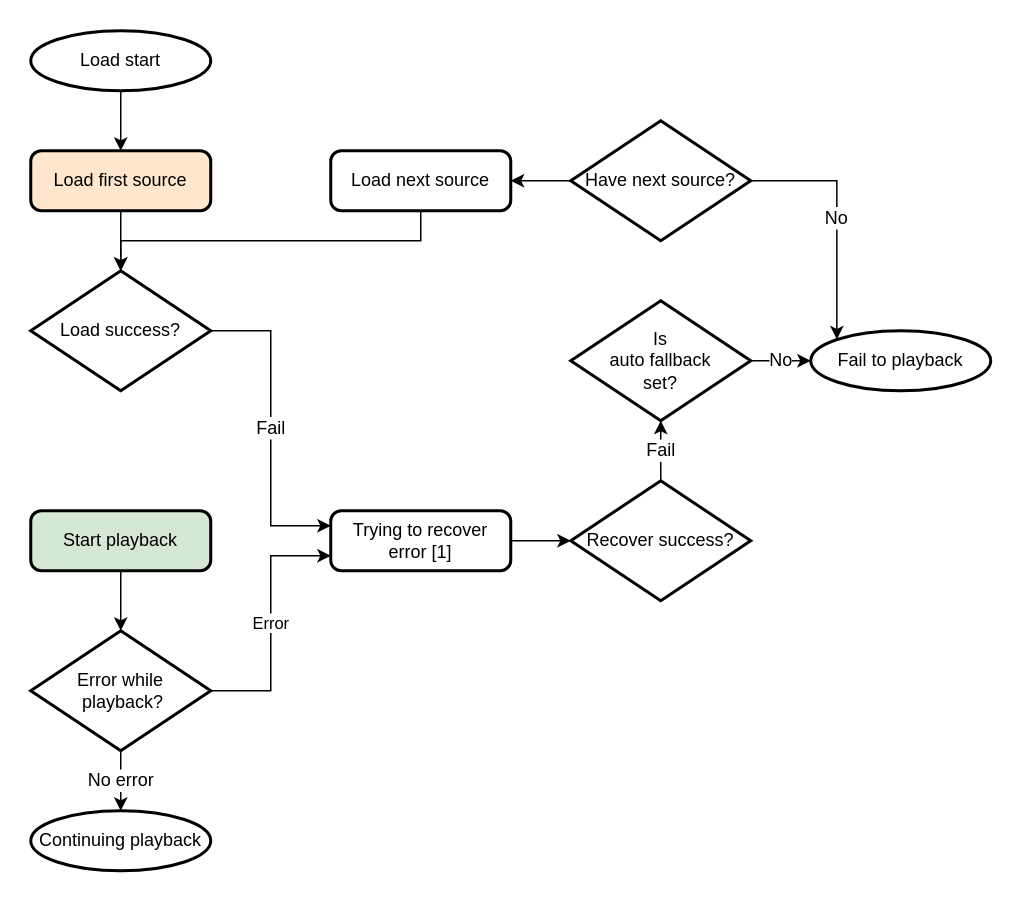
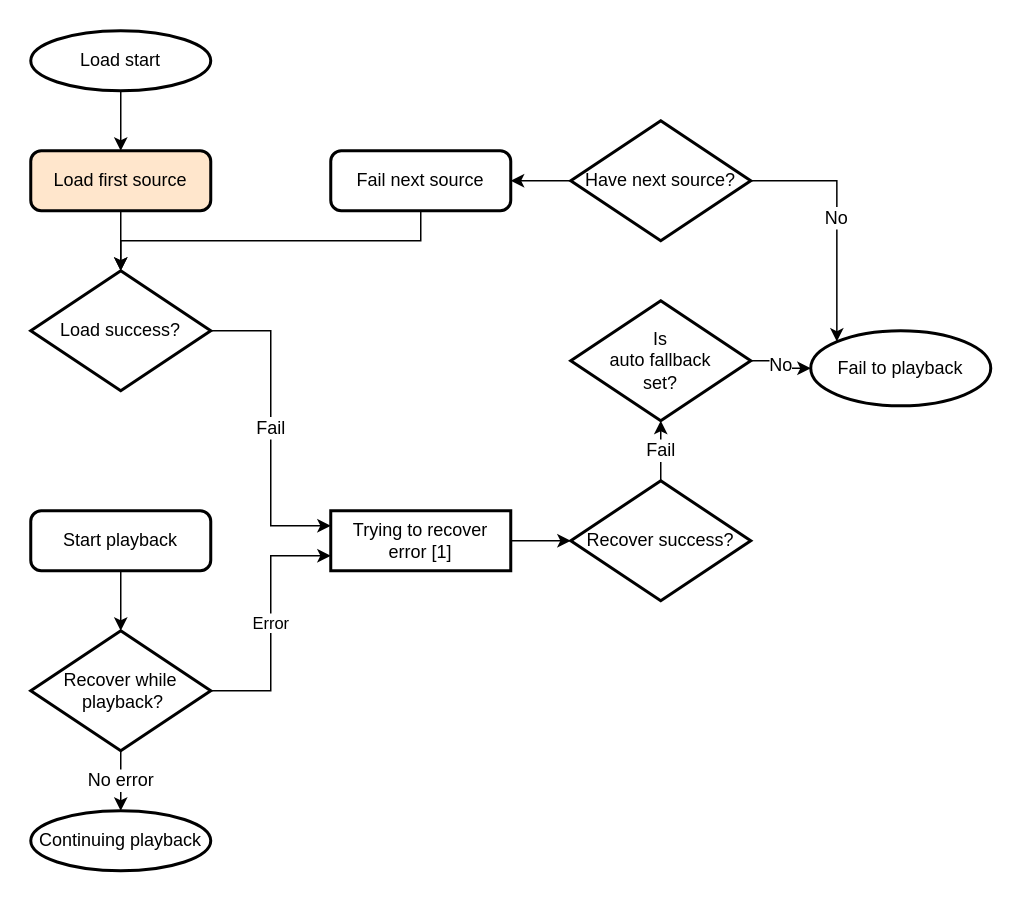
node "Load next source": label "Load next source" -> "Fail next source"
node "Fail to playback": size 180x60 -> 180x75
node "Start playback": fillcolor #d5e8d4 -> #ffffff
node "Trying to recover error [1]": shape rounded rectangle -> rectangle
node "Error while playback?": label "Error while playback?" -> "Recover while playback?"
